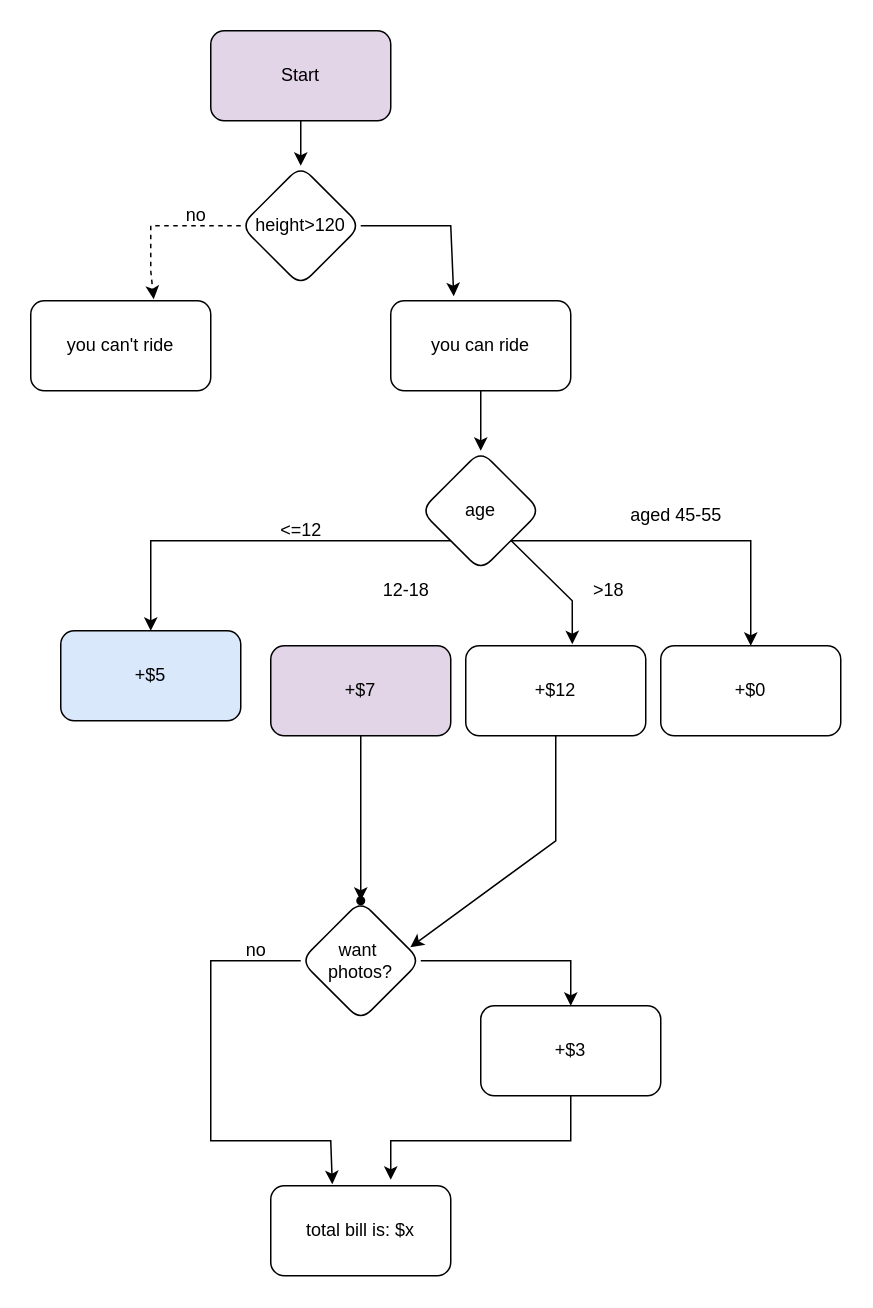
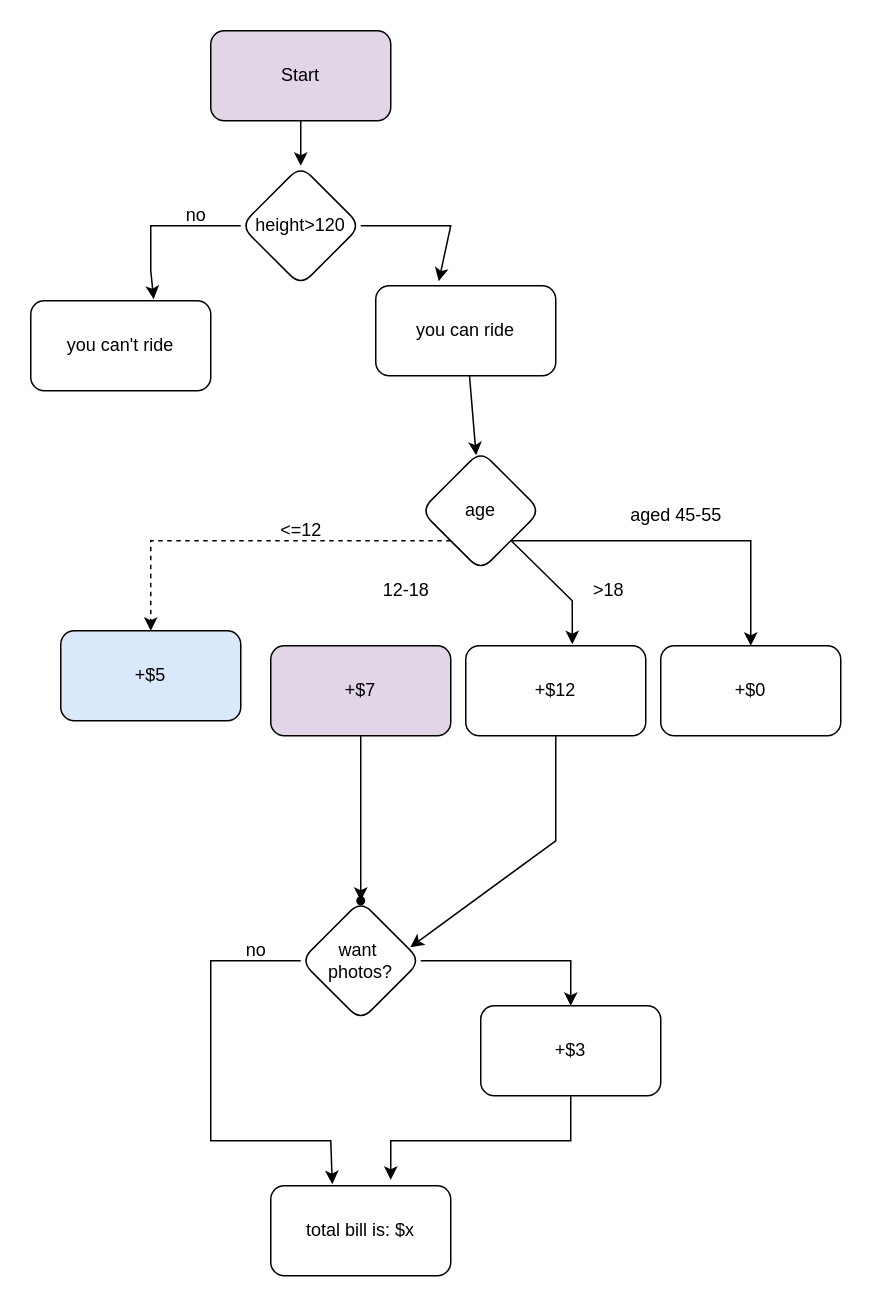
edge "height>120" -> "you can't ride": style dashed -> solid
node "you can ride": moved (481, 346) -> (466, 331)
edge "age" -> "+$5": style solid -> dashed
